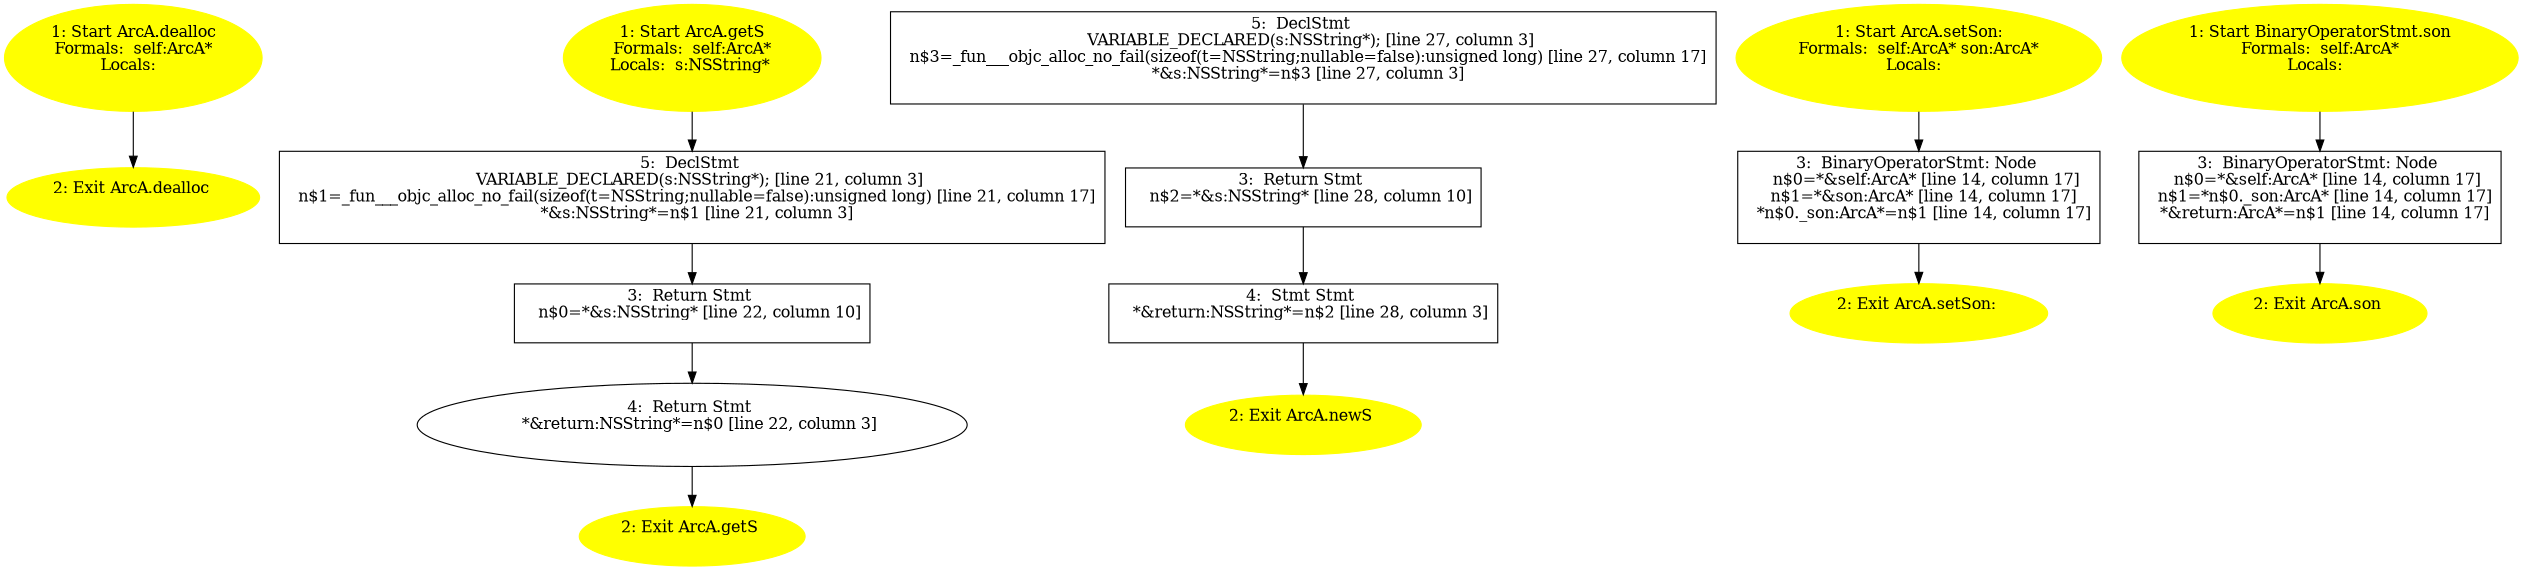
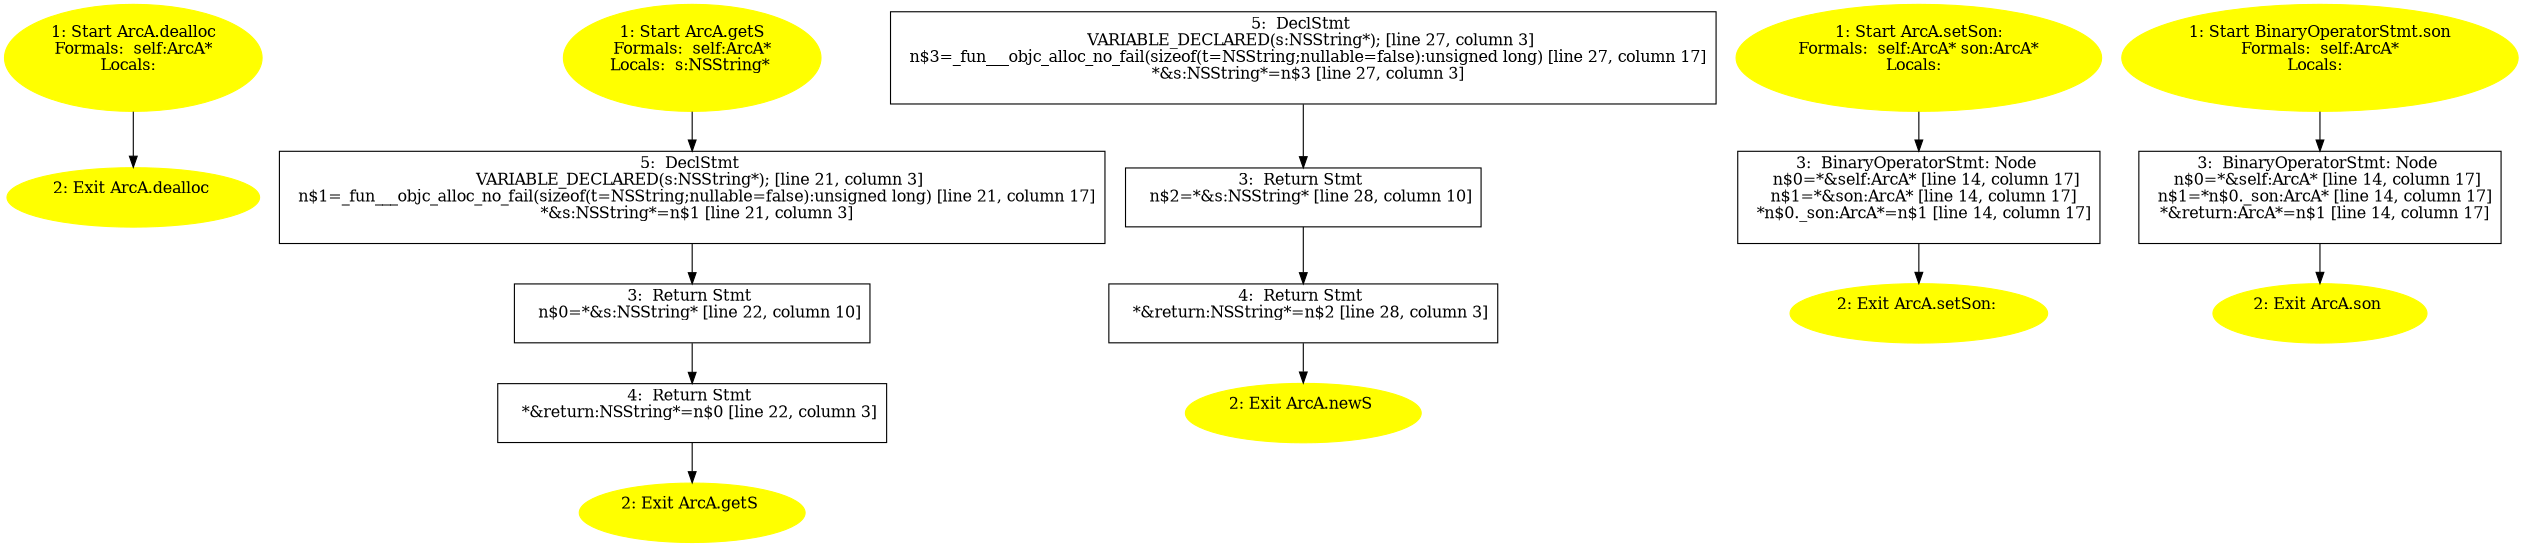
node "4:  Stmt Stmt *&return:NSString*=n$2 [line 28, column 3]": label "4:  Stmt Stmt *&return:NSString*=n$2 [line 28, column 3]" -> "4:  Return Stmt *&return:NSString*=n$2 [line 28, column 3]"
node "4:  Return Stmt *&return:NSString*=n$0 [line 22, column 3]": shape ellipse -> box
